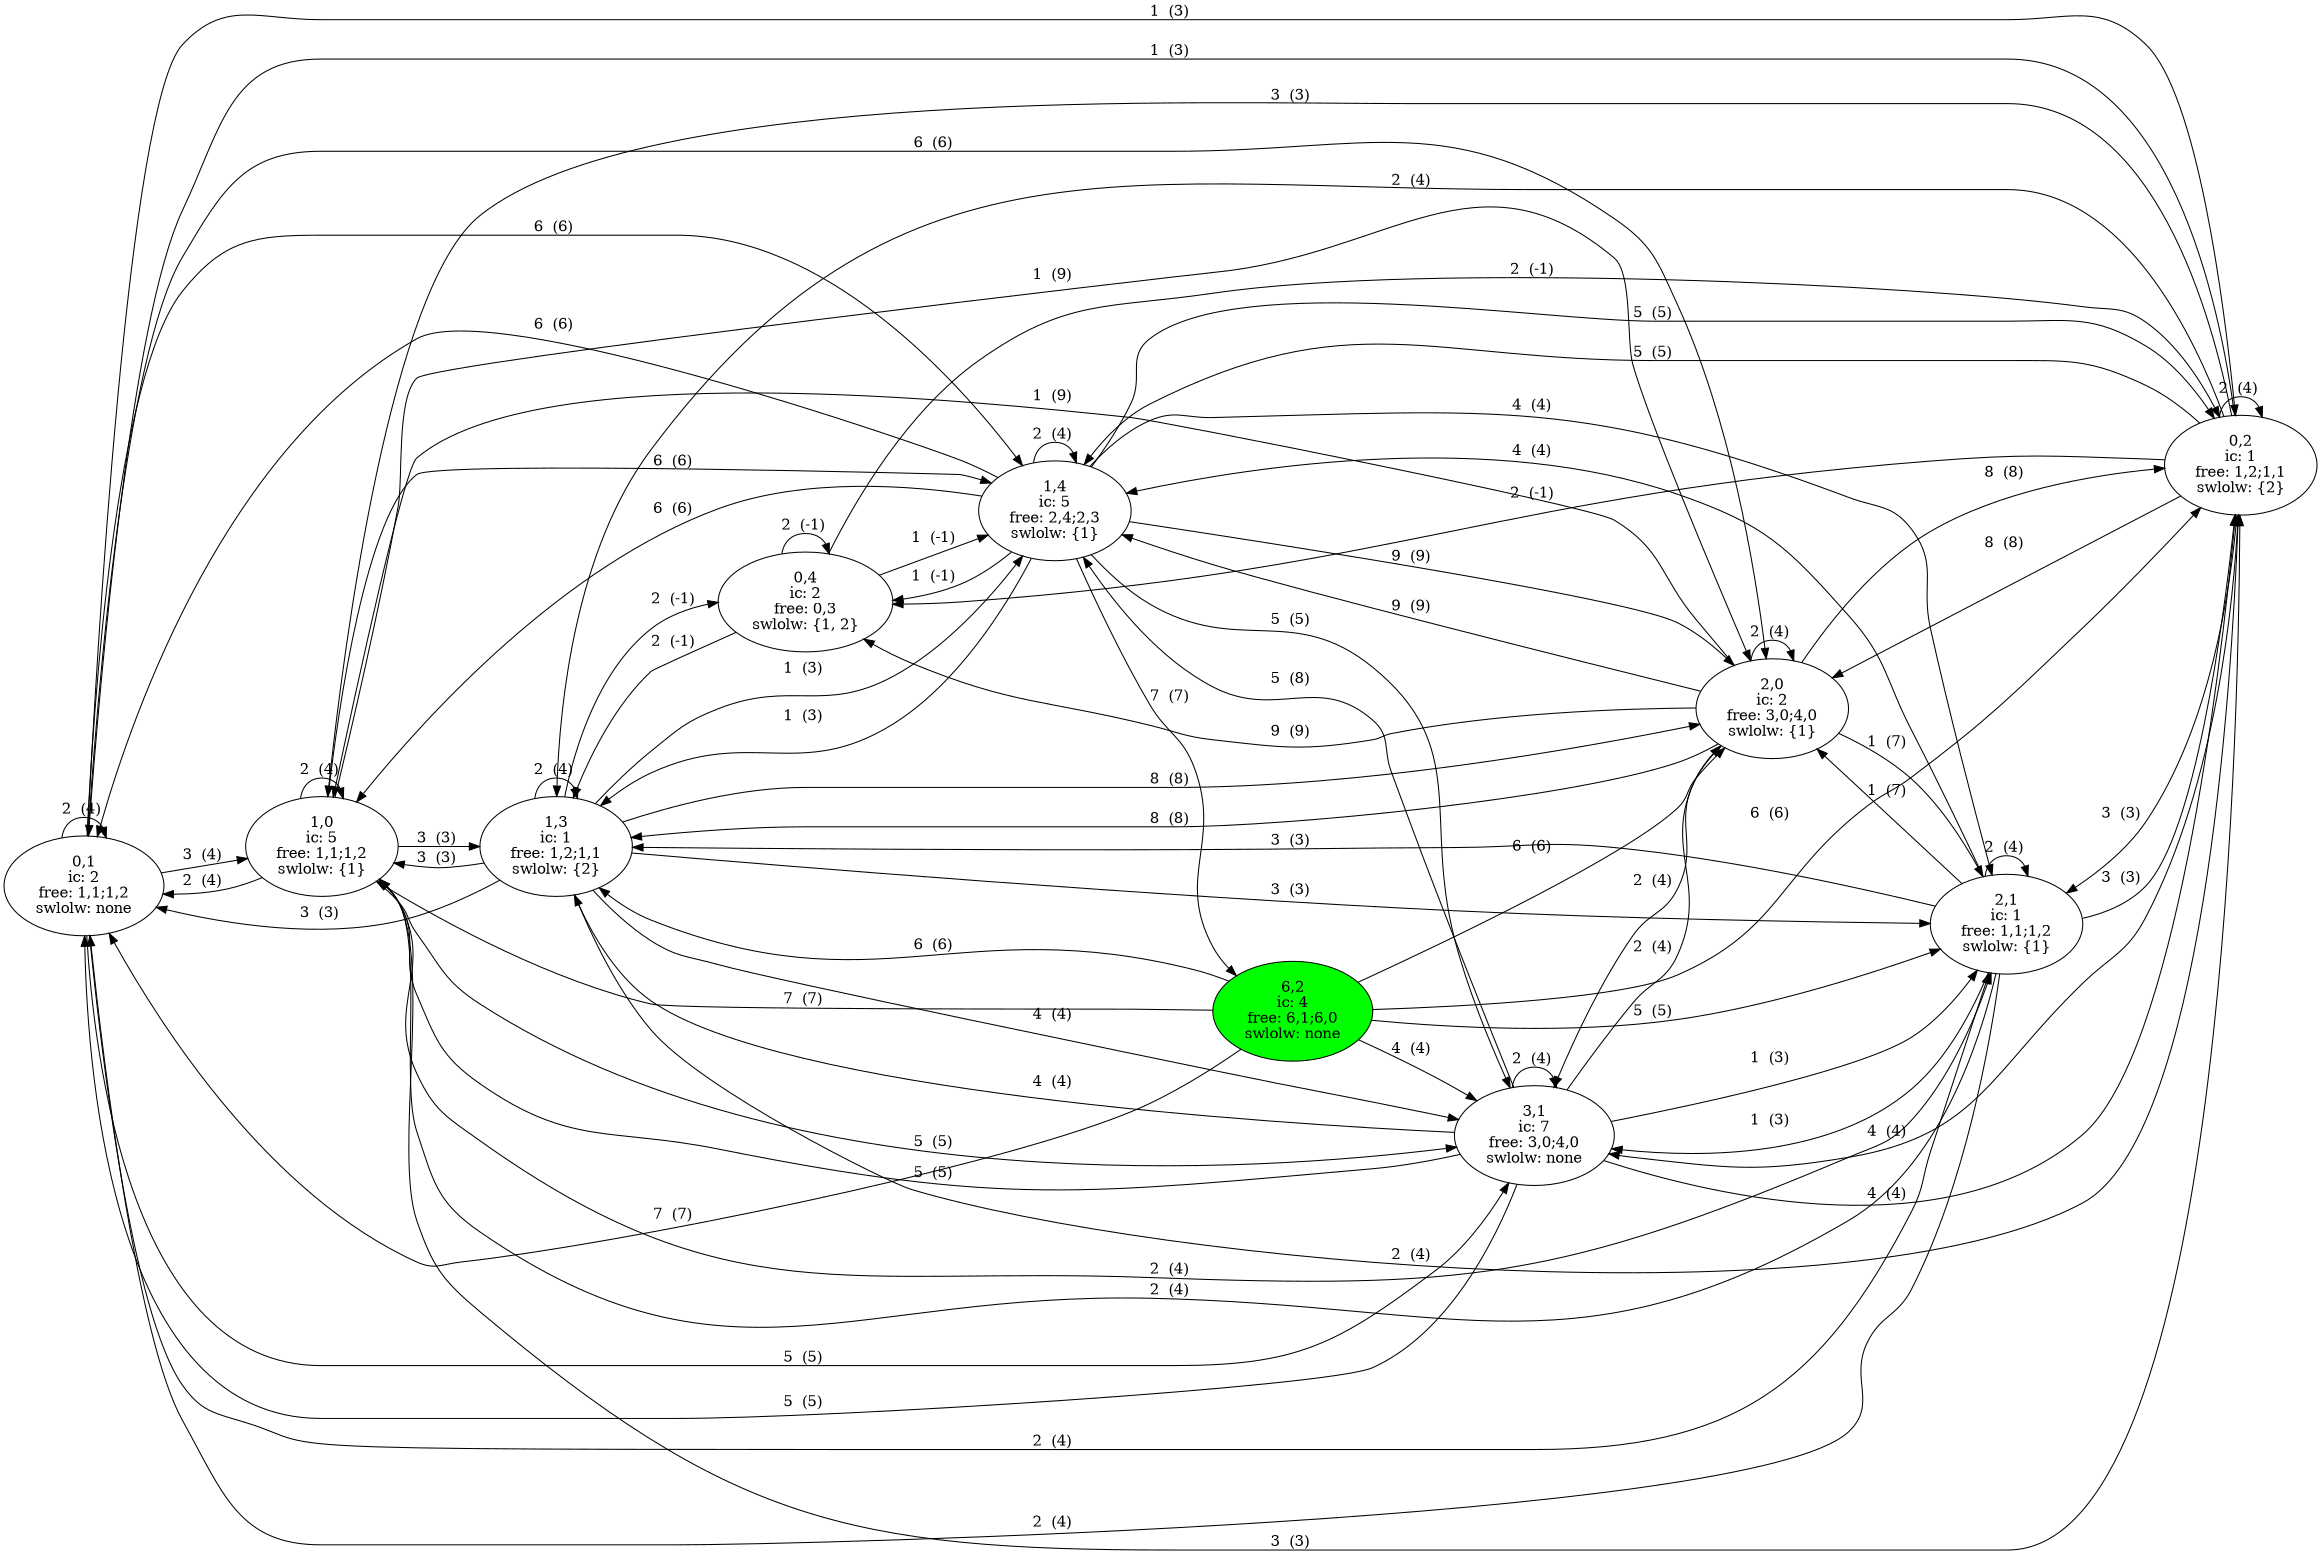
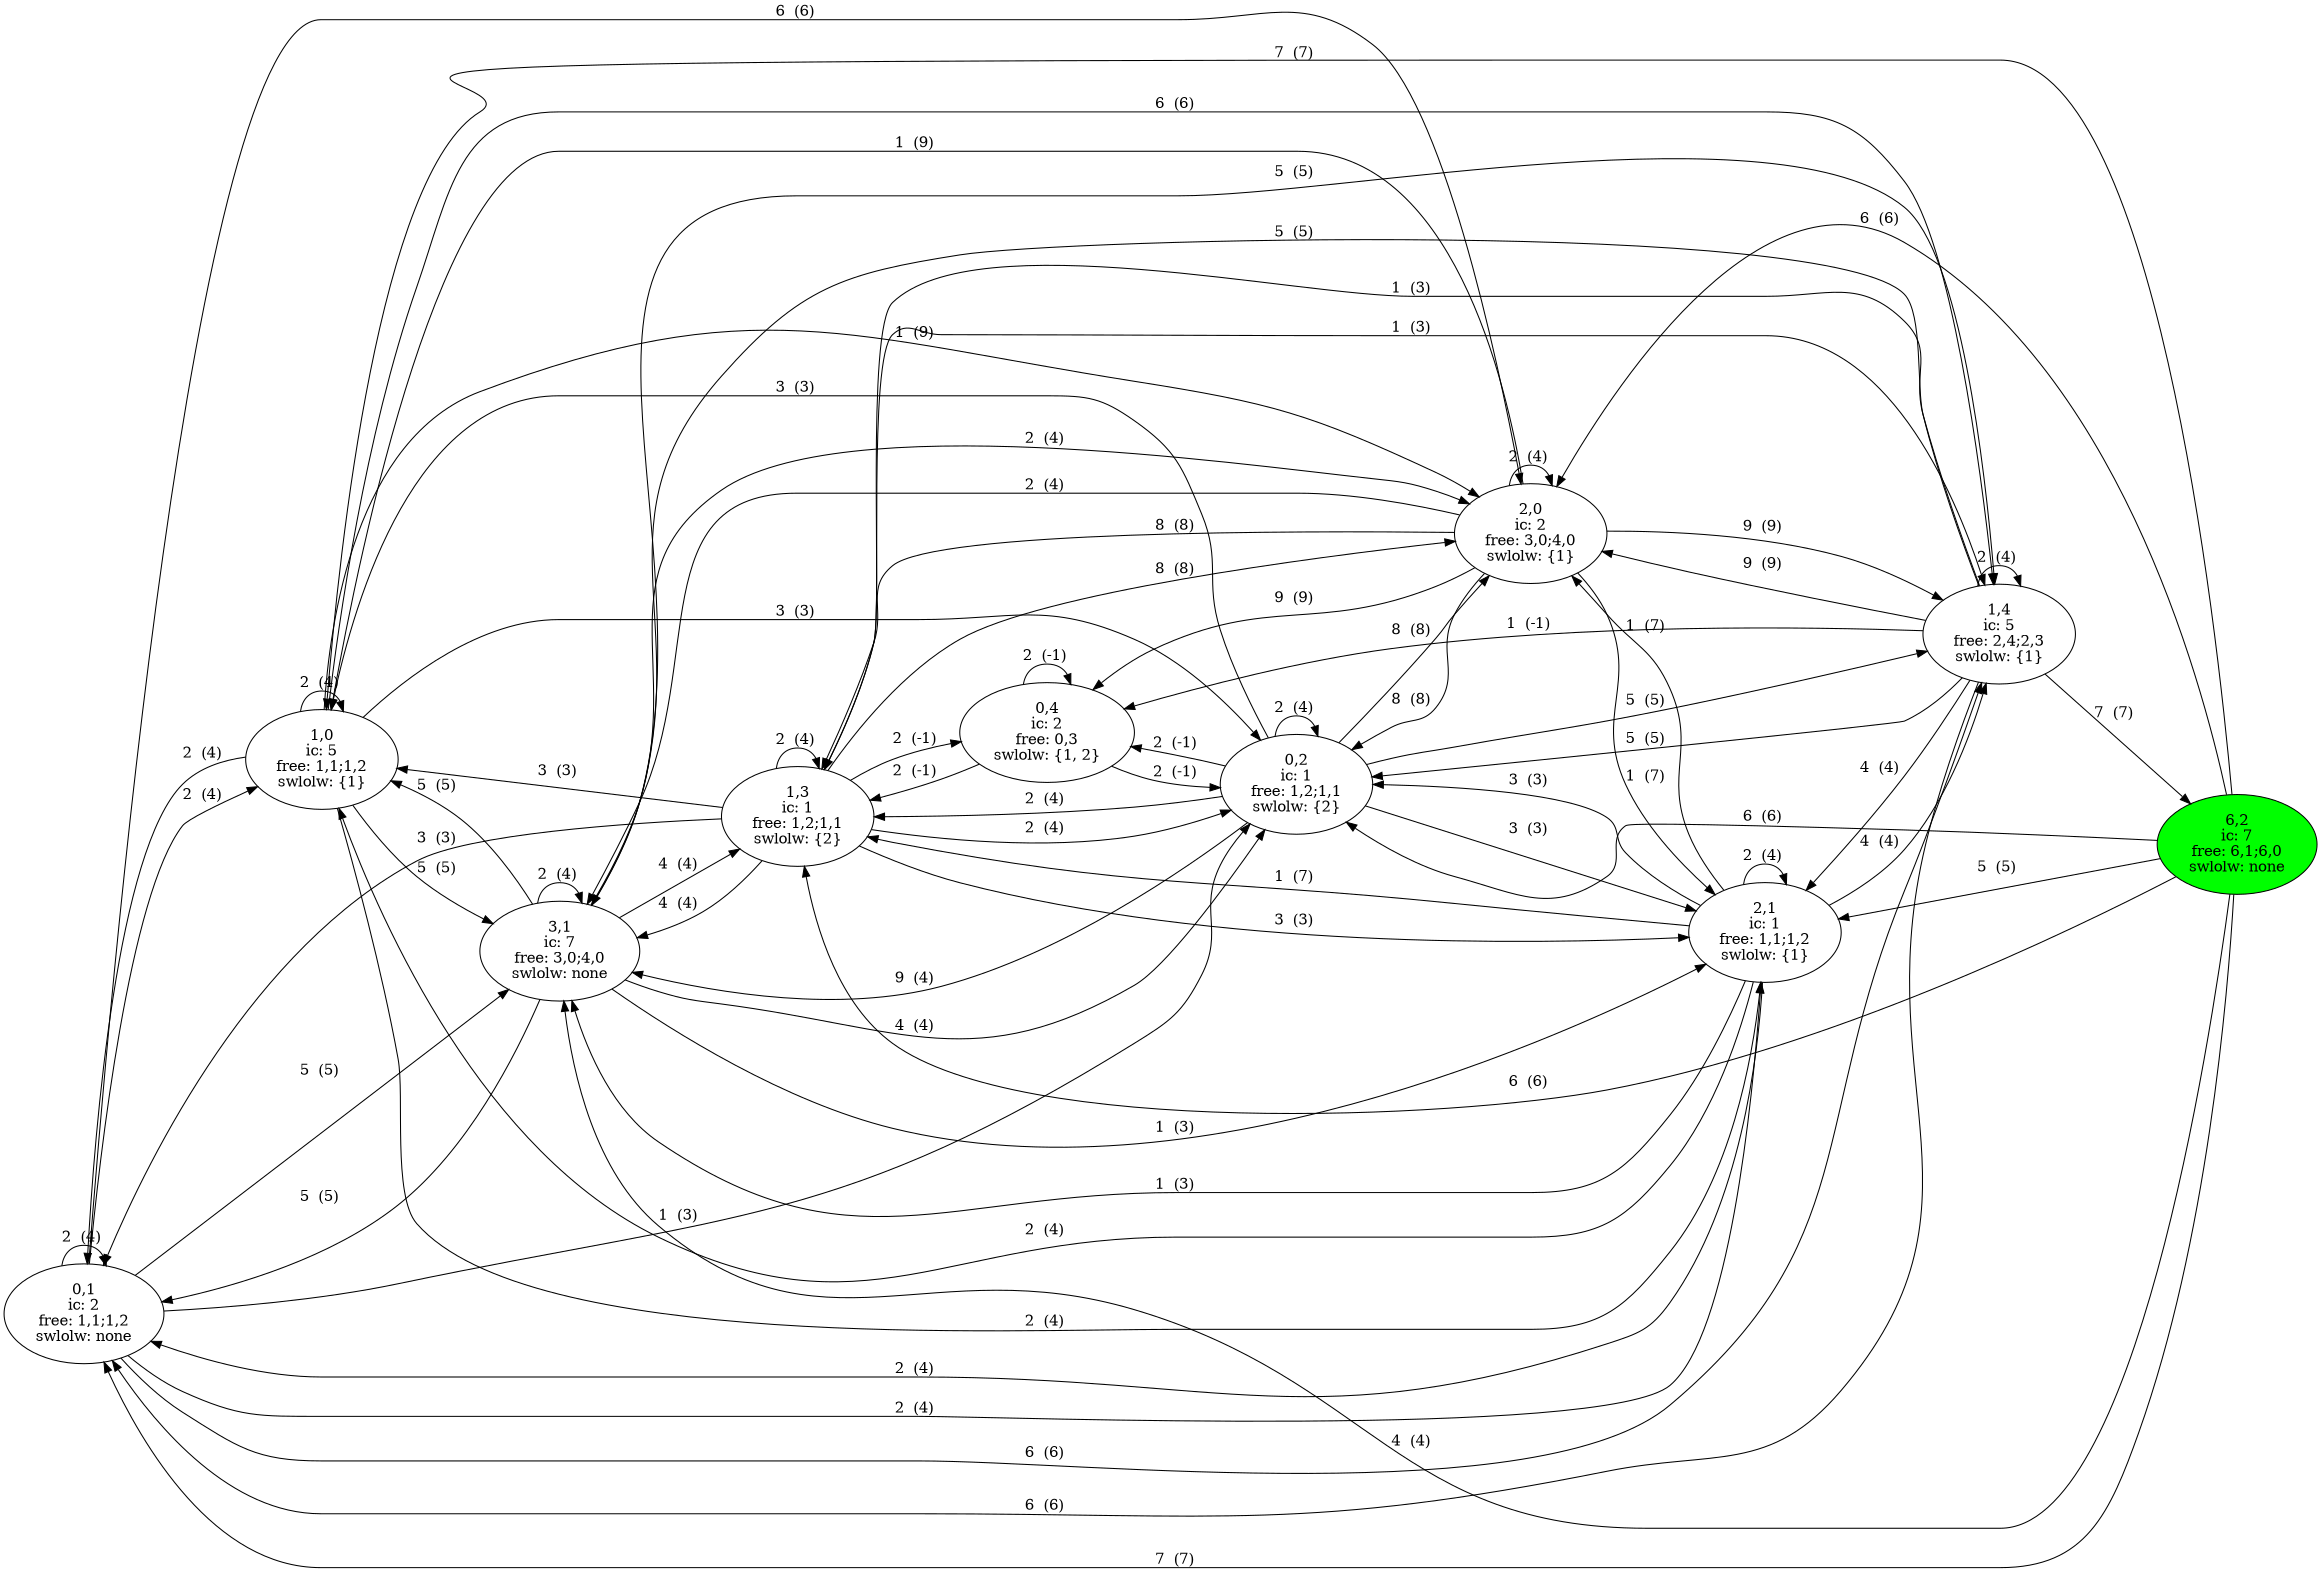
edge "0,2 ic: 1 free: 1,2;1,1 swlolw: {2}" -> "0,1 ic: 2 free: 1,1;1,2 swlolw: none": removed, label "1  (3)"
edge "1,4 ic: 5 free: 2,4;2,3 swlolw: {1}" -> "1,0 ic: 5 free: 1,1;1,2 swlolw: {1}": removed, label "6  (6)"
edge "0,4 ic: 2 free: 0,3 swlolw: {1, 2}" -> "1,4 ic: 5 free: 2,4;2,3 swlolw: {1}": removed, label "1  (-1)"
edge "3,1 ic: 7 free: 3,0;4,0 swlolw: none" -> "1,4 ic: 5 free: 2,4;2,3 swlolw: {1}": label "5  (8) " -> "5  (5) "
edge "2,1 ic: 1 free: 1,1;1,2 swlolw: {1}" -> "1,3 ic: 1 free: 1,2;1,1 swlolw: {2}": label "3  (3) " -> "1  (7) "
edge "1,0 ic: 5 free: 1,1;1,2 swlolw: {1}" -> "1,3 ic: 1 free: 1,2;1,1 swlolw: {2}": removed, label "3  (3)"
edge "0,1 ic: 2 free: 1,1;1,2 swlolw: none" -> "1,0 ic: 5 free: 1,1;1,2 swlolw: {1}": label "3  (4) " -> "2  (4) "
node "6,2 ic: 4 free: 6,1;6,0 swlolw: none": label "6,2 ic: 4 free: 6,1;6,0 swlolw: none" -> "6,2 ic: 7 free: 6,1;6,0 swlolw: none"
edge "0,2 ic: 1 free: 1,2;1,1 swlolw: {2}" -> "3,1 ic: 7 free: 3,0;4,0 swlolw: none": label "4  (4) " -> "9  (4) "
